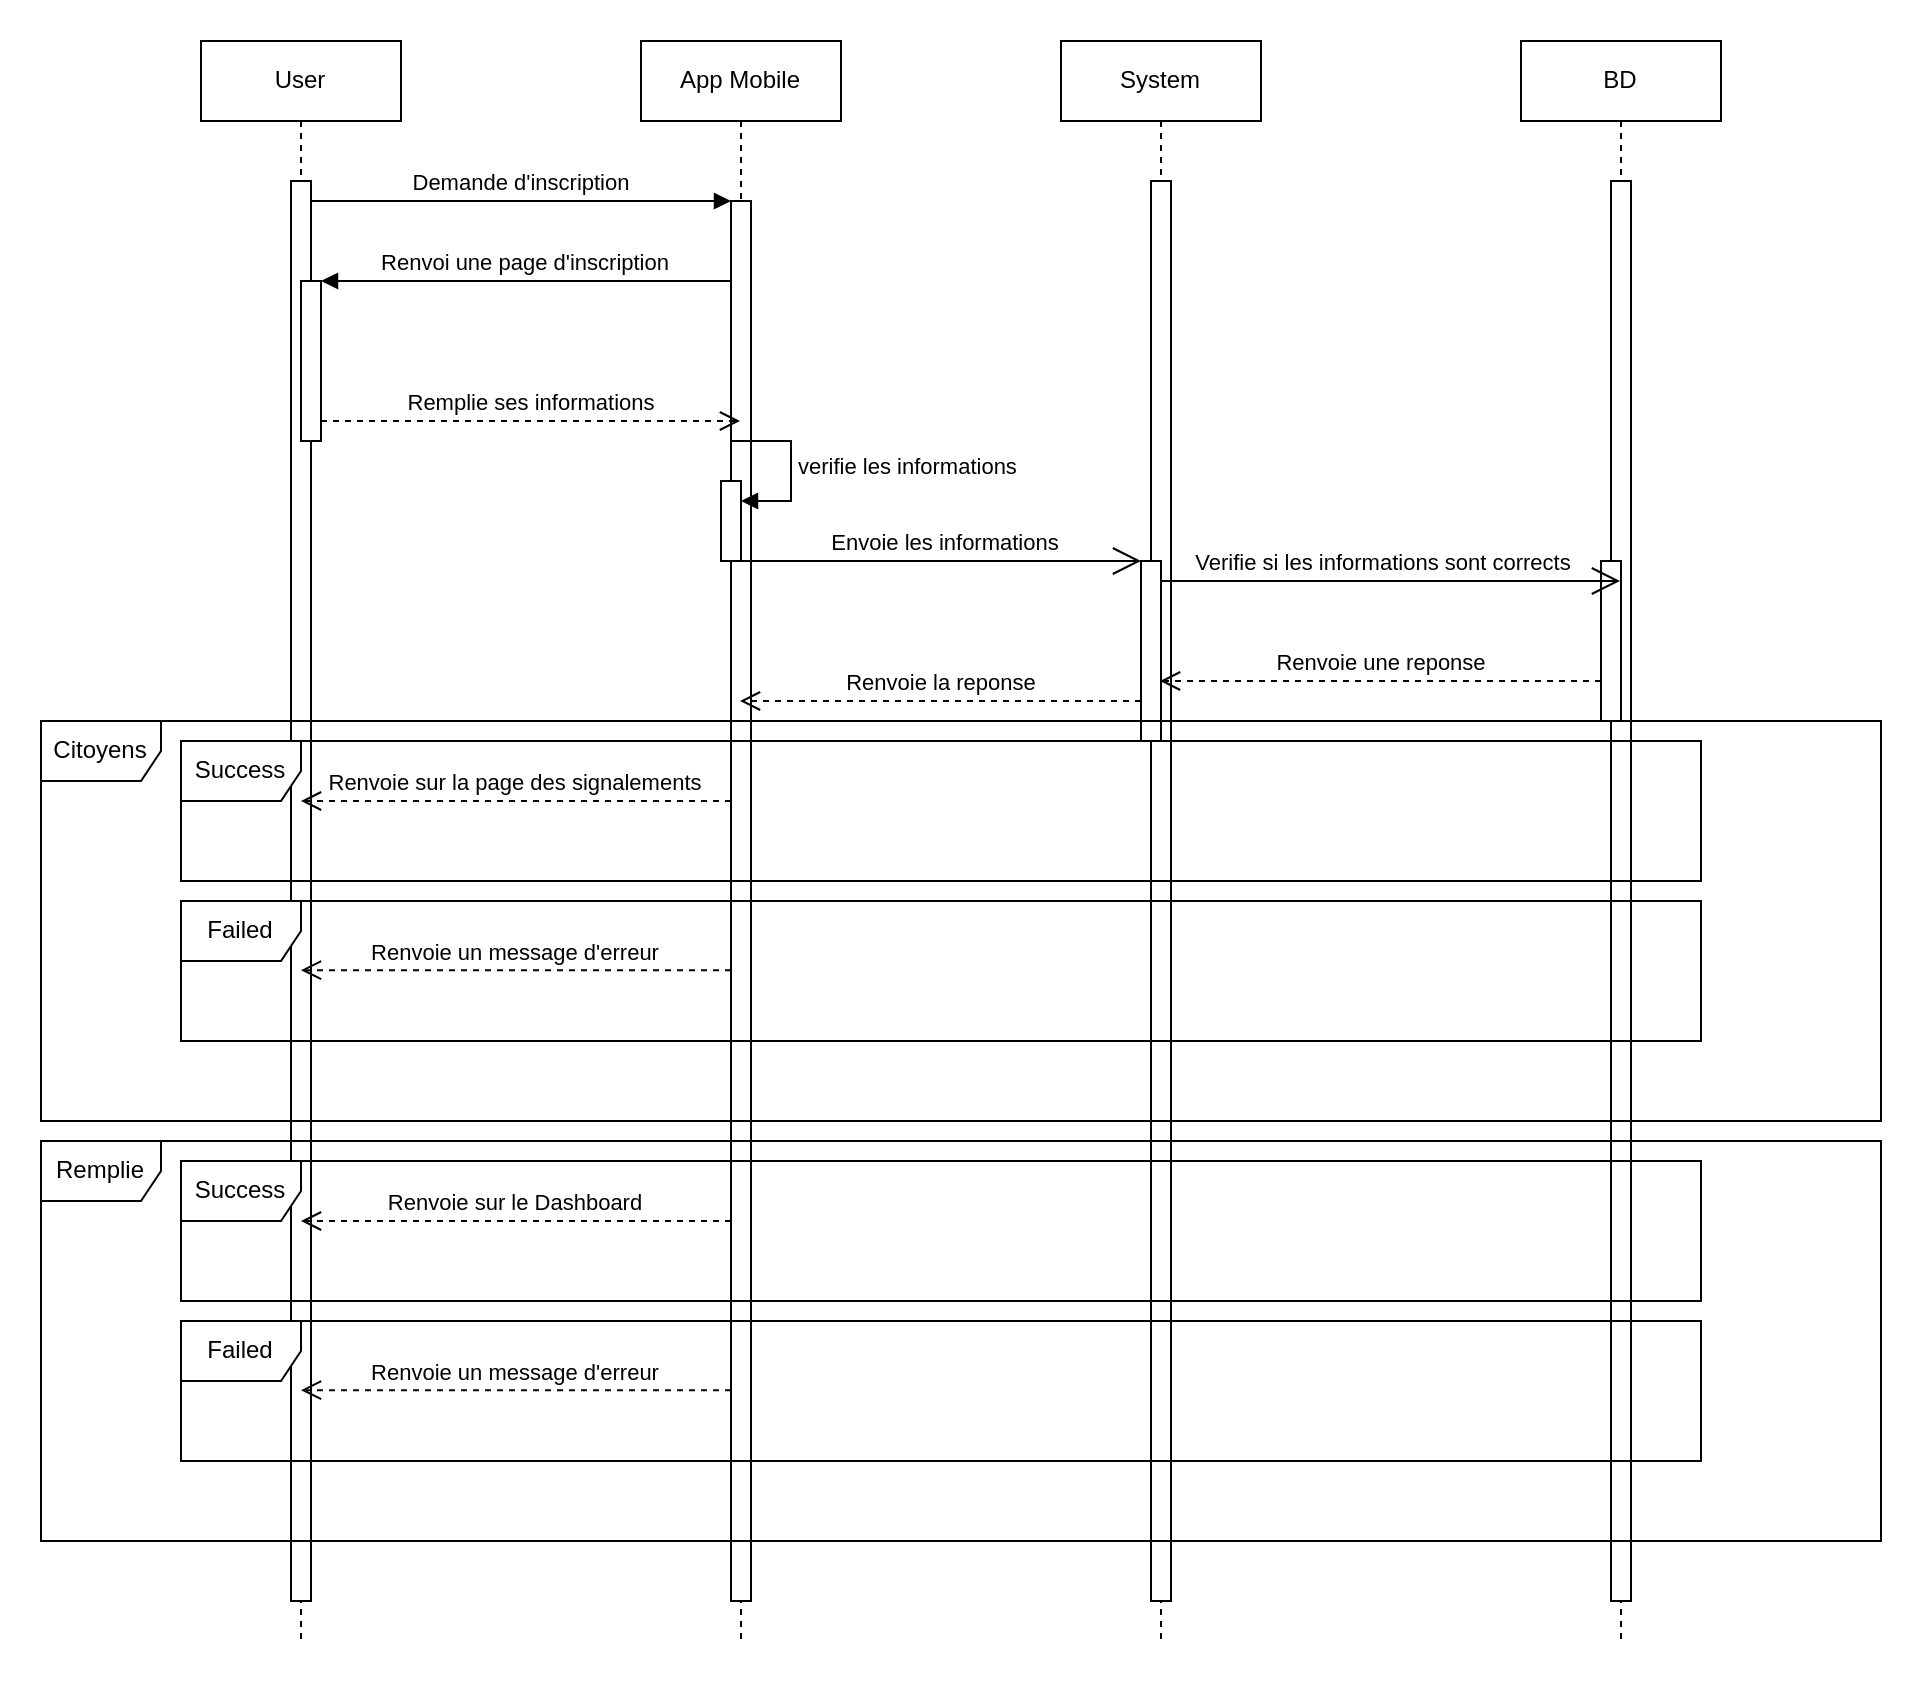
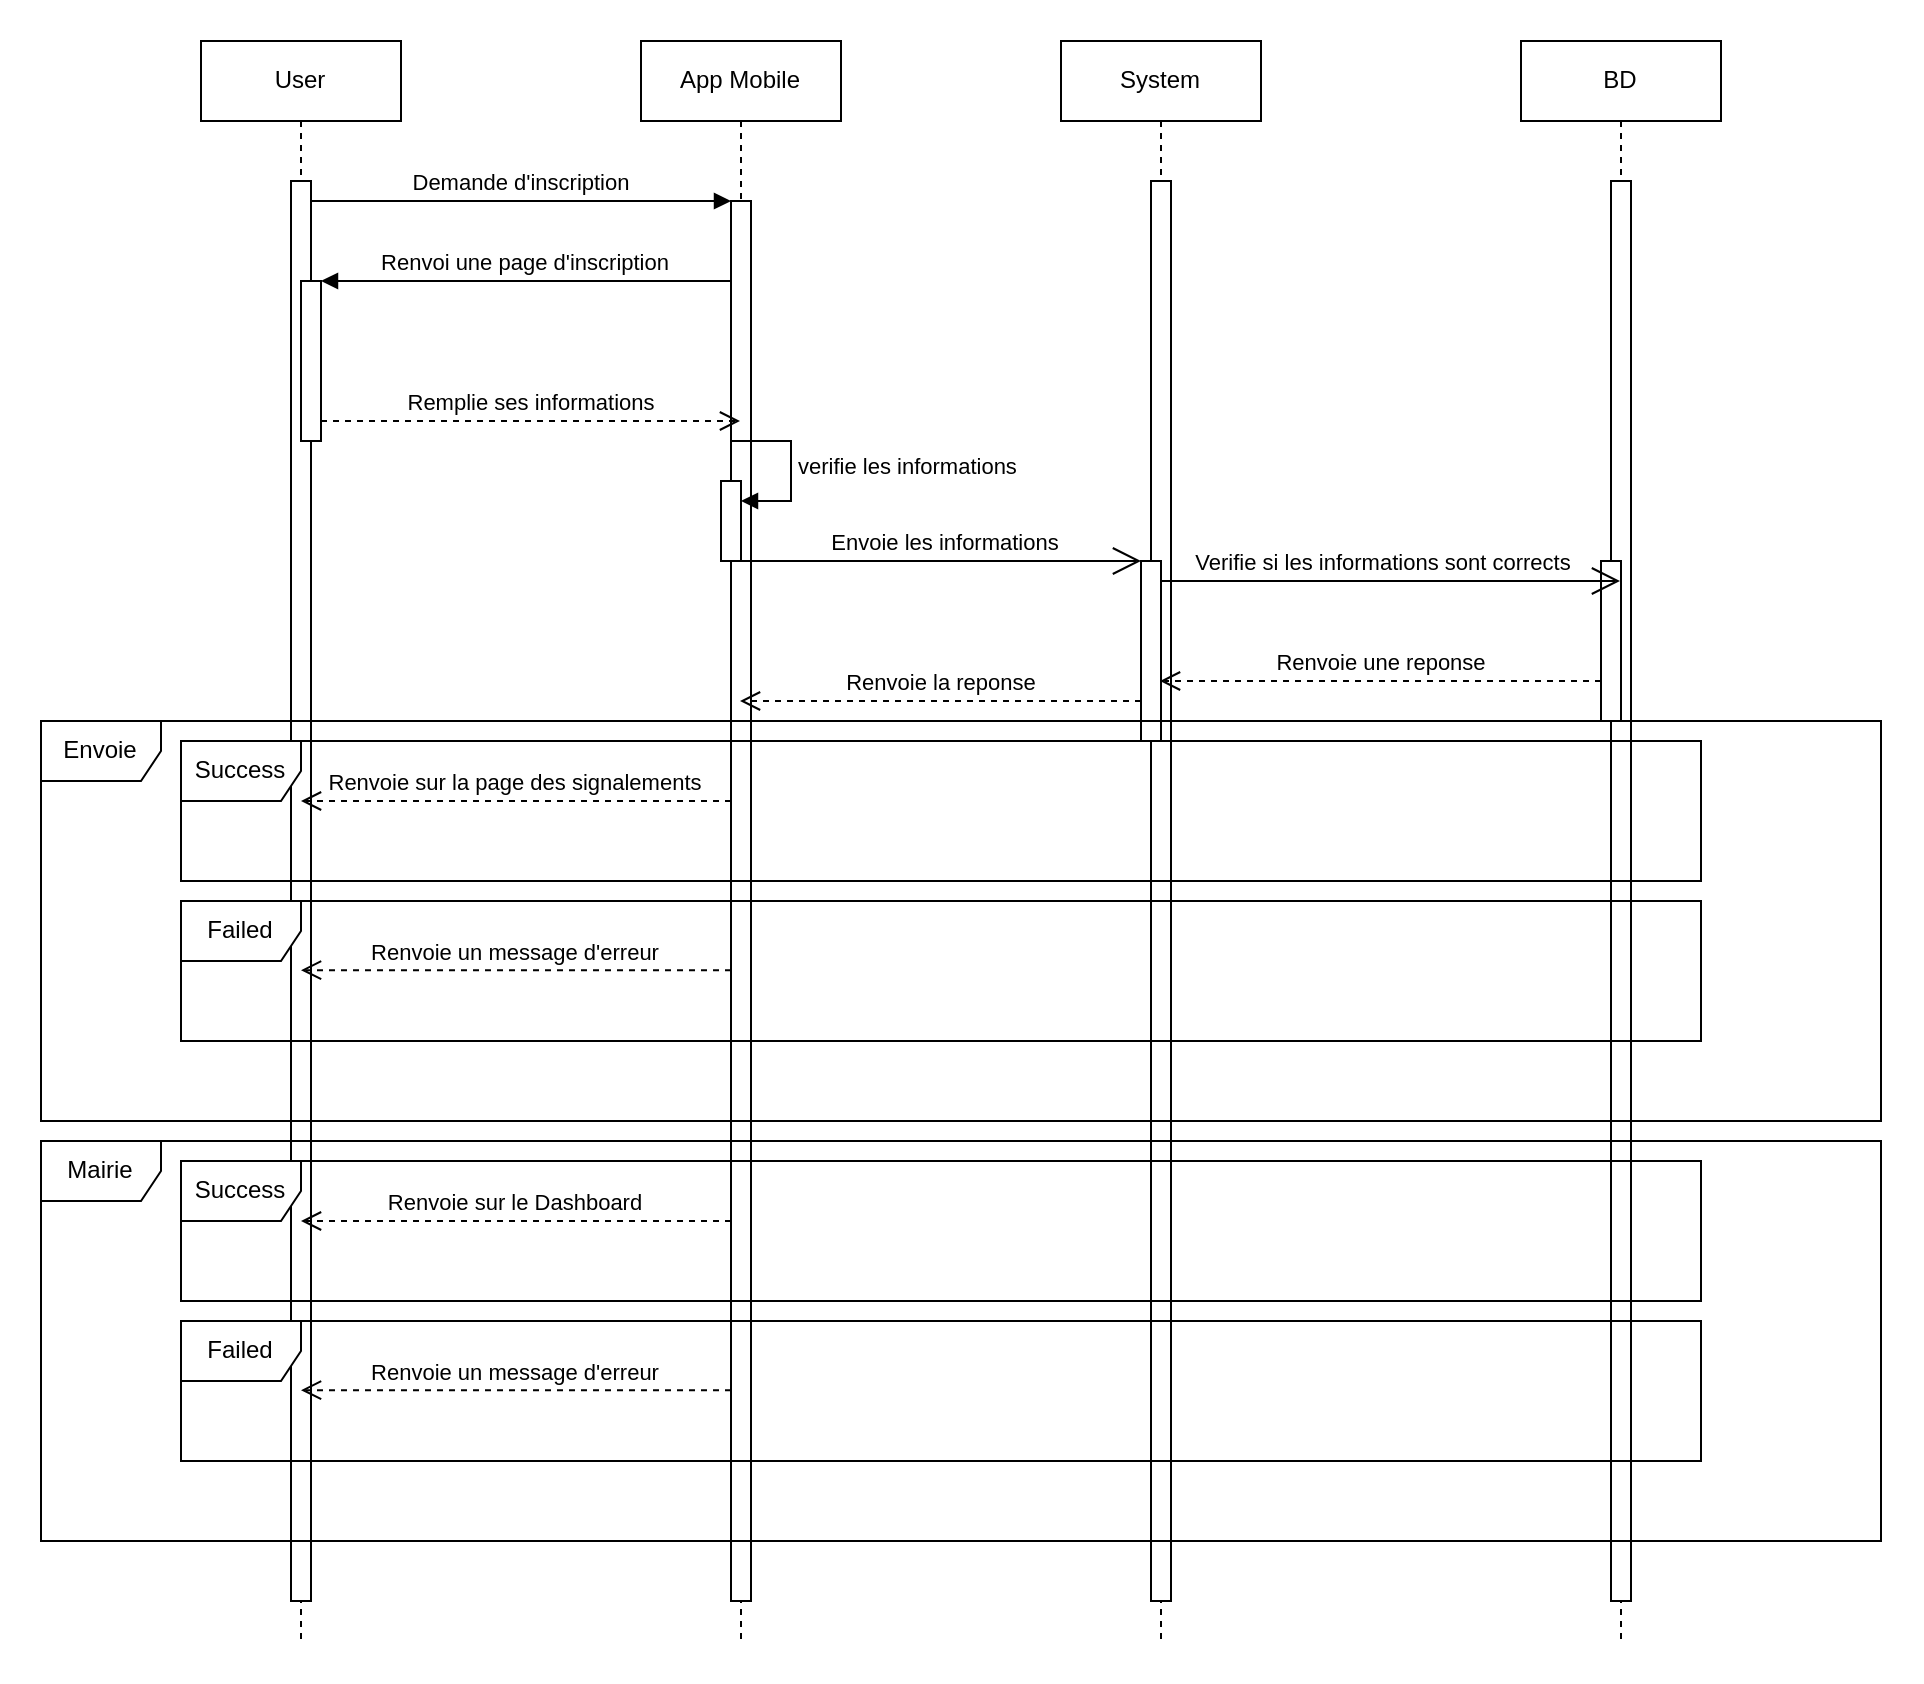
node "Citoyens": label "Citoyens" -> "Envoie"
node "Remplie": label "Remplie" -> "Mairie"
